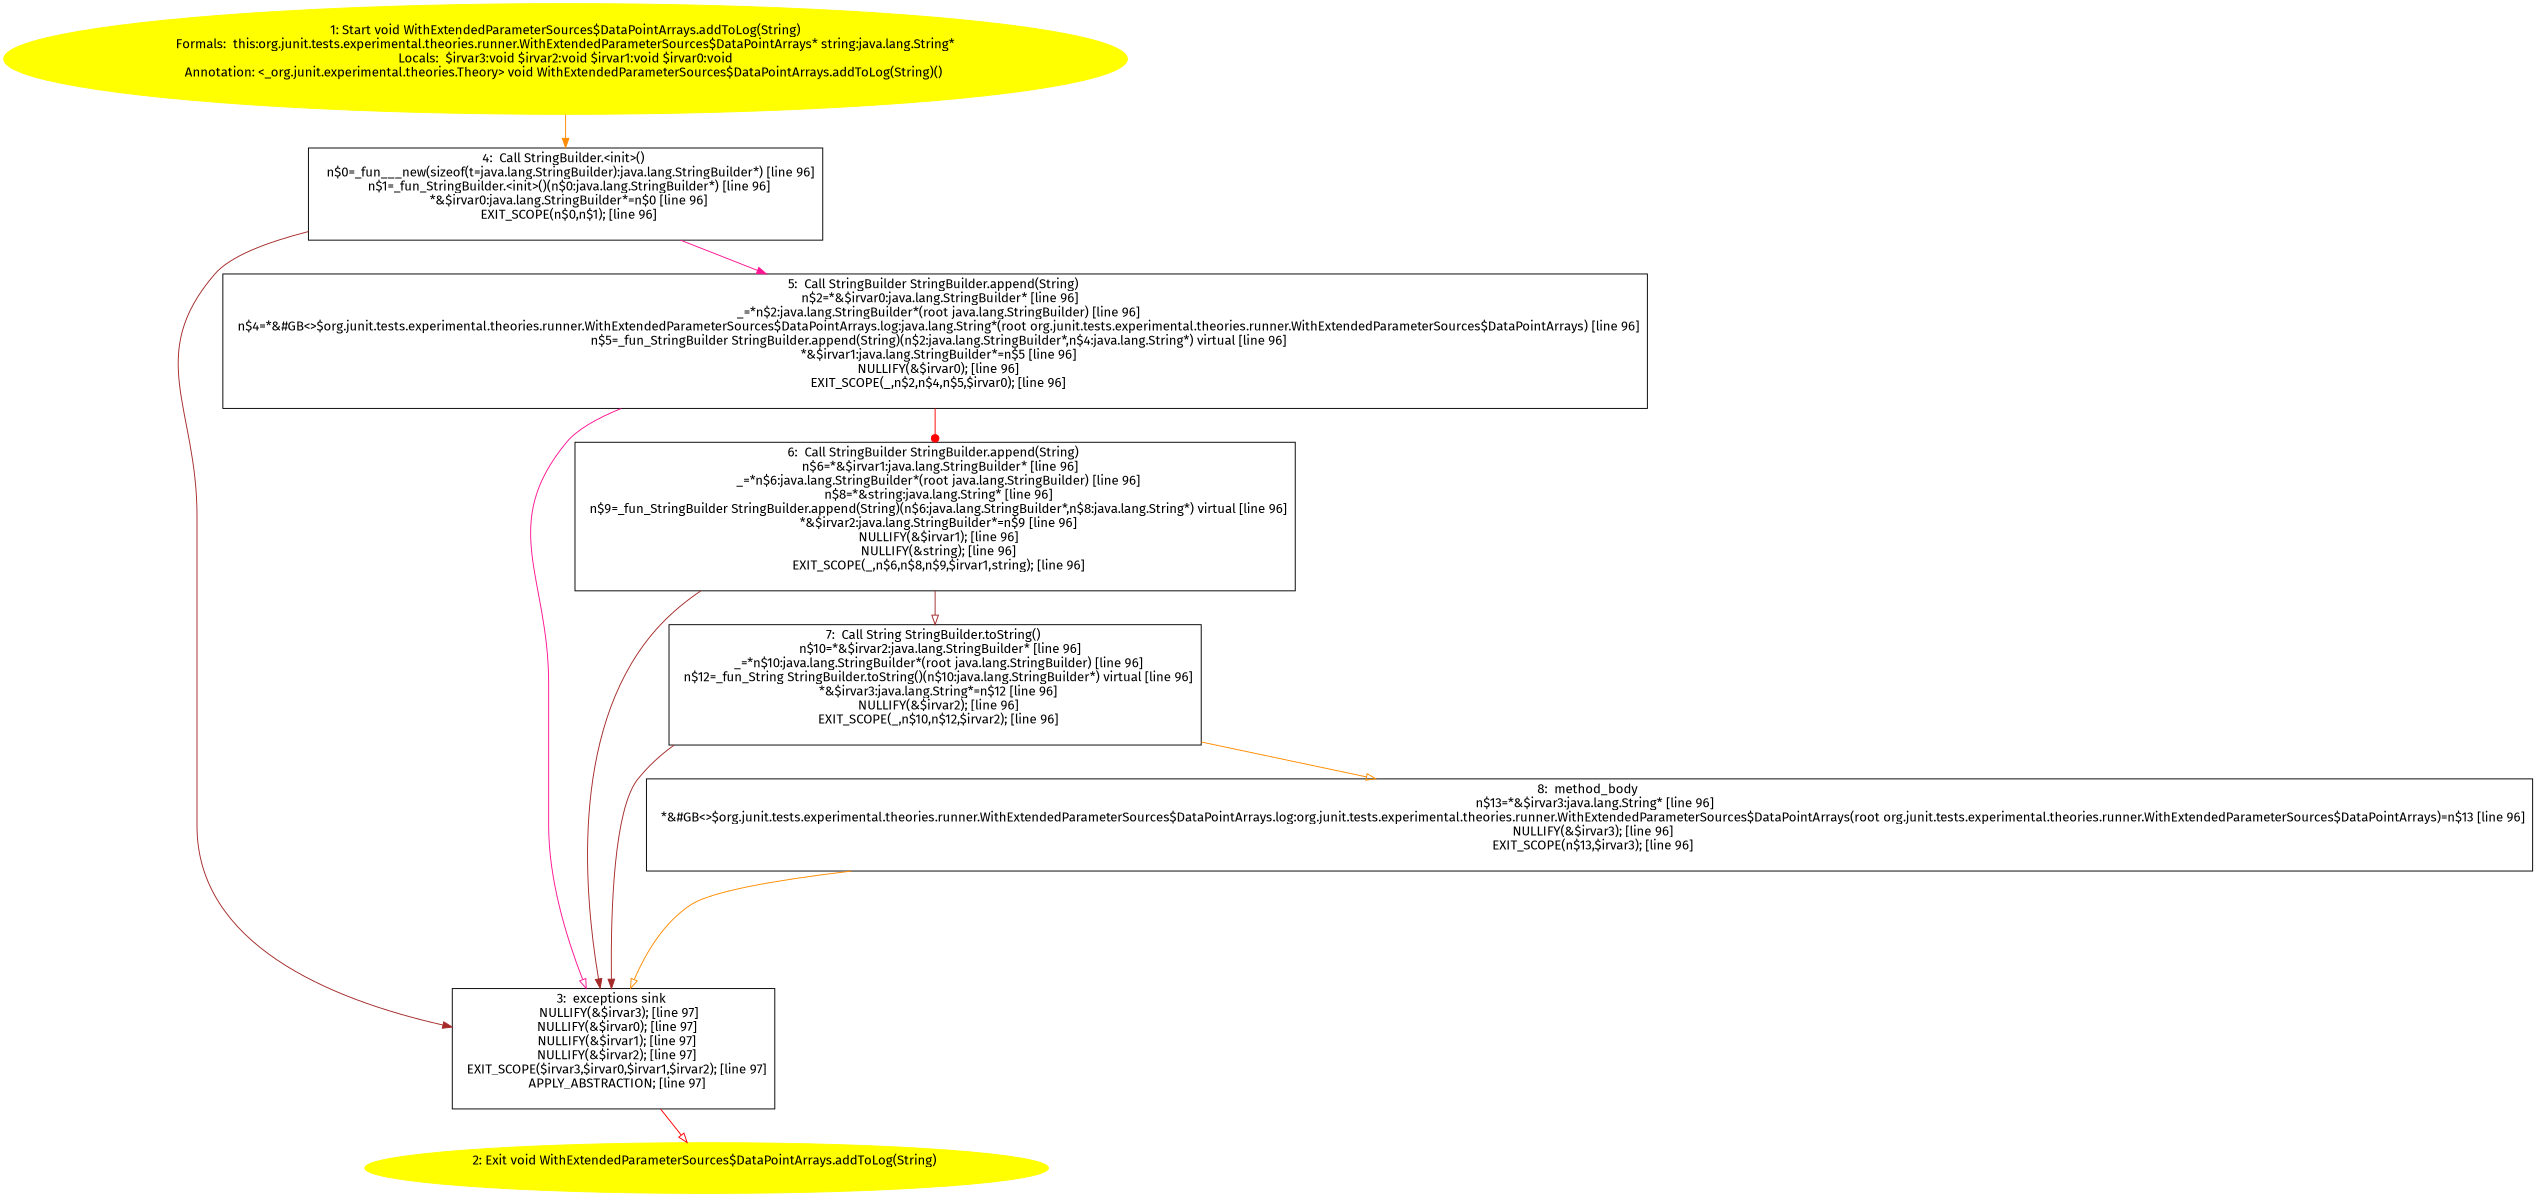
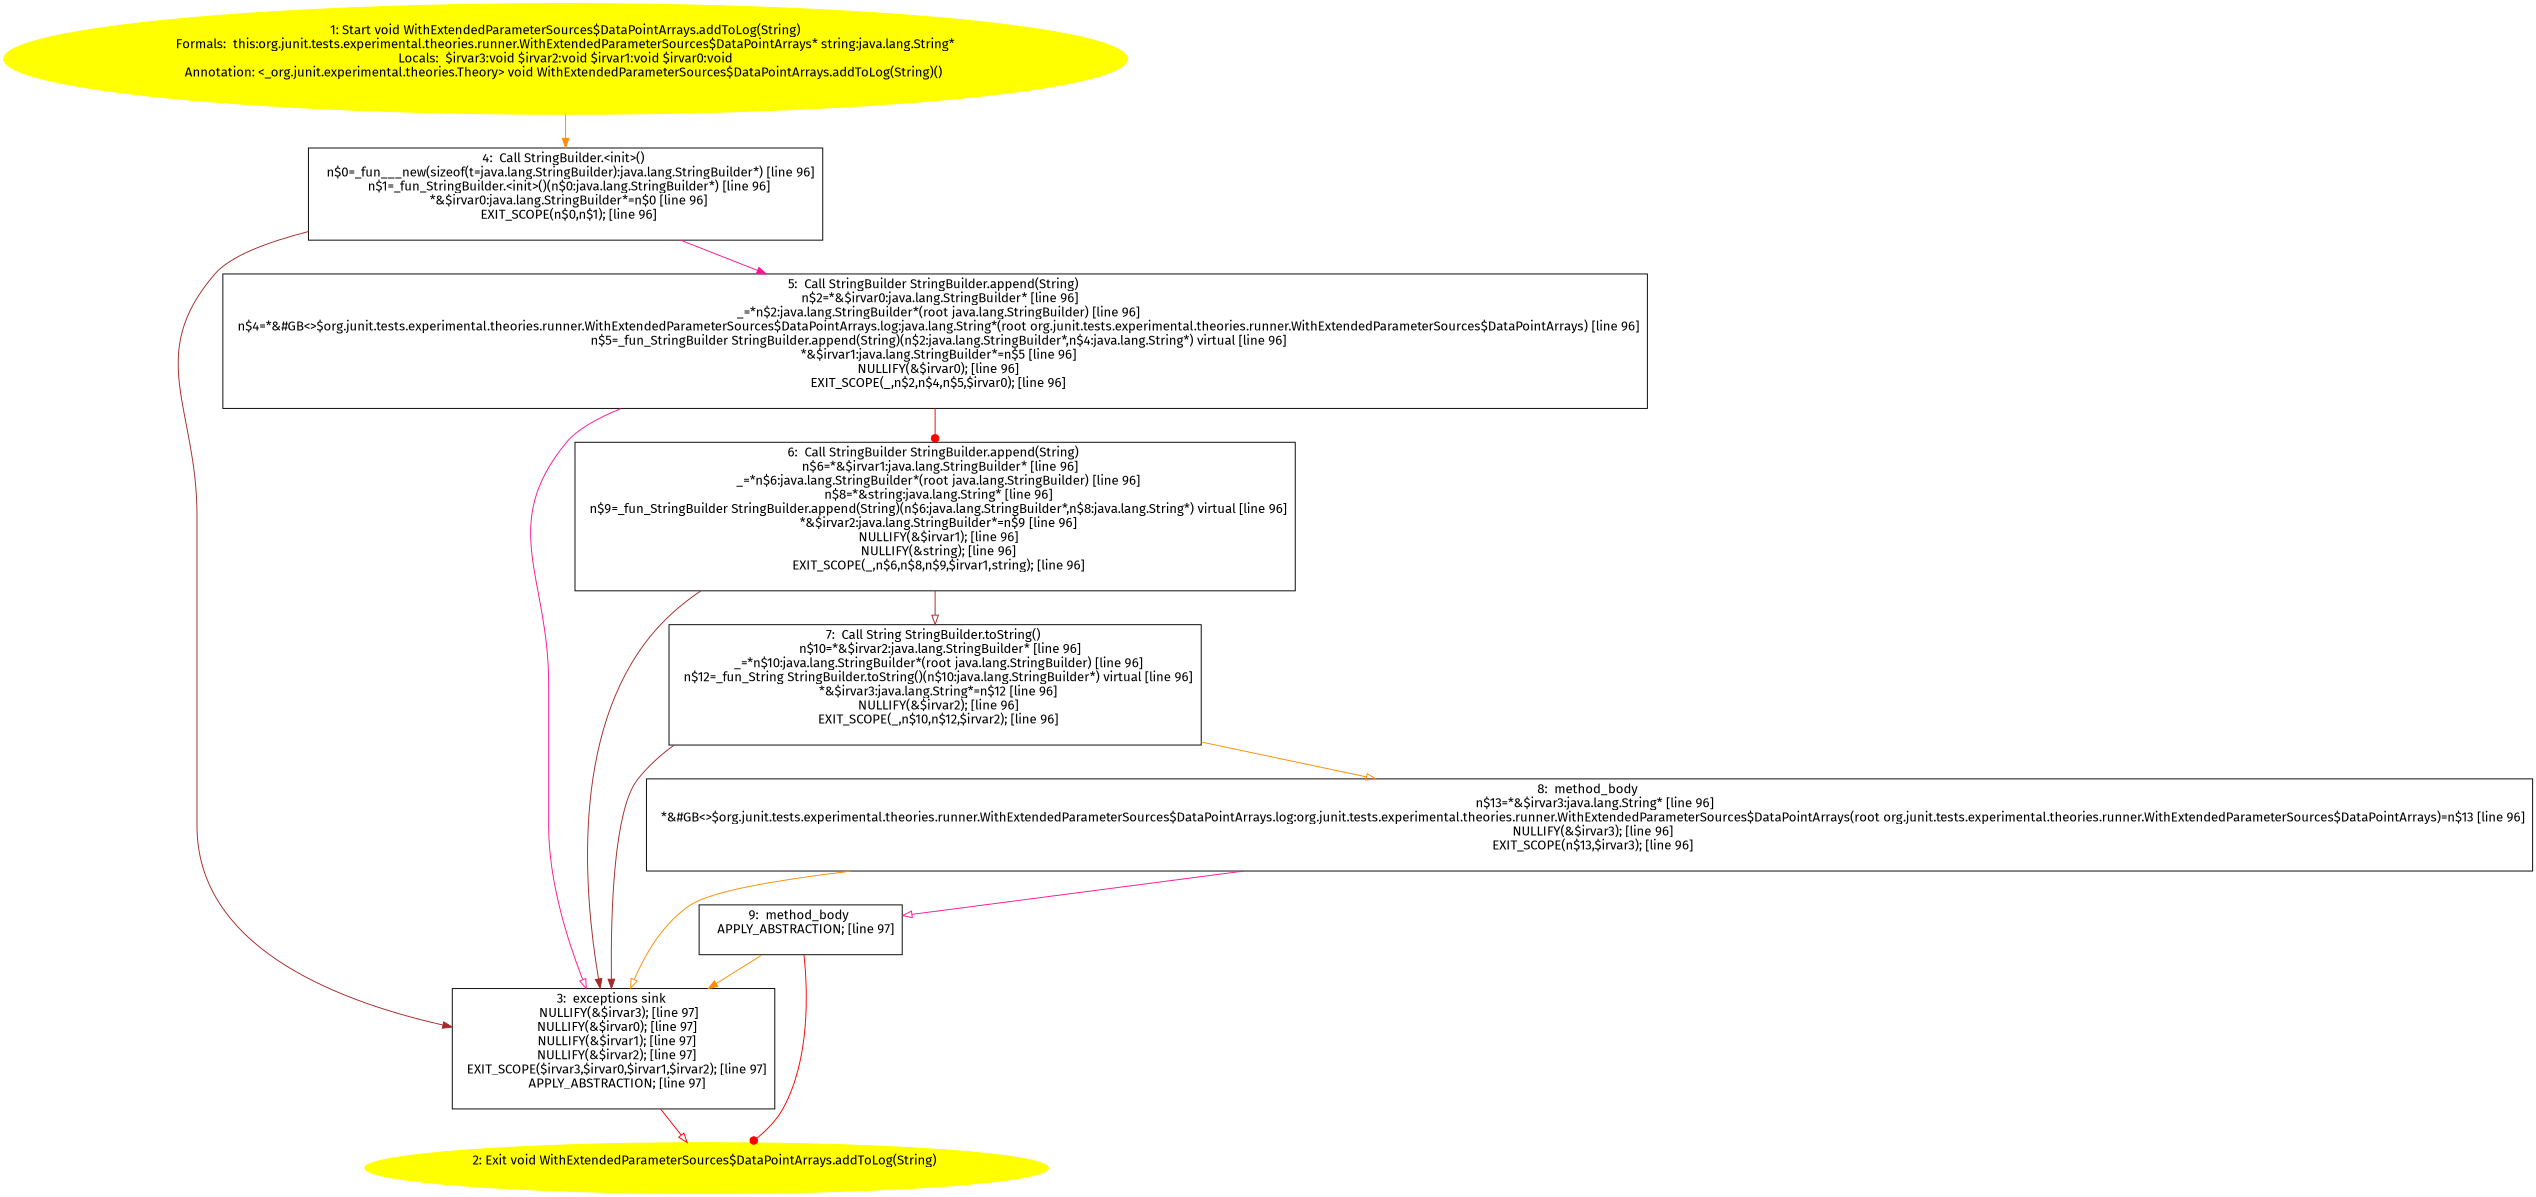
node "9:  method_body APPLY_ABSTRACTION; [line 97]": added
